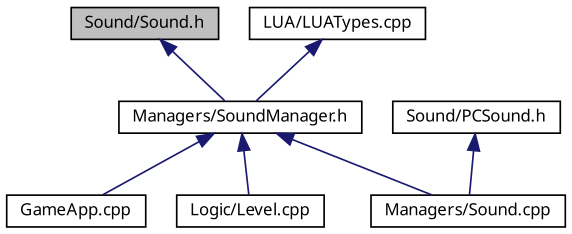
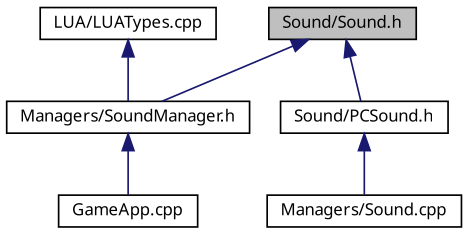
edge "Sound/PCSound.h" -> "Sound/Sound.h": added
edge "Managers/Sound.cpp" -> "Managers/SoundManager.h": removed
node "Logic/Level.cpp": removed
